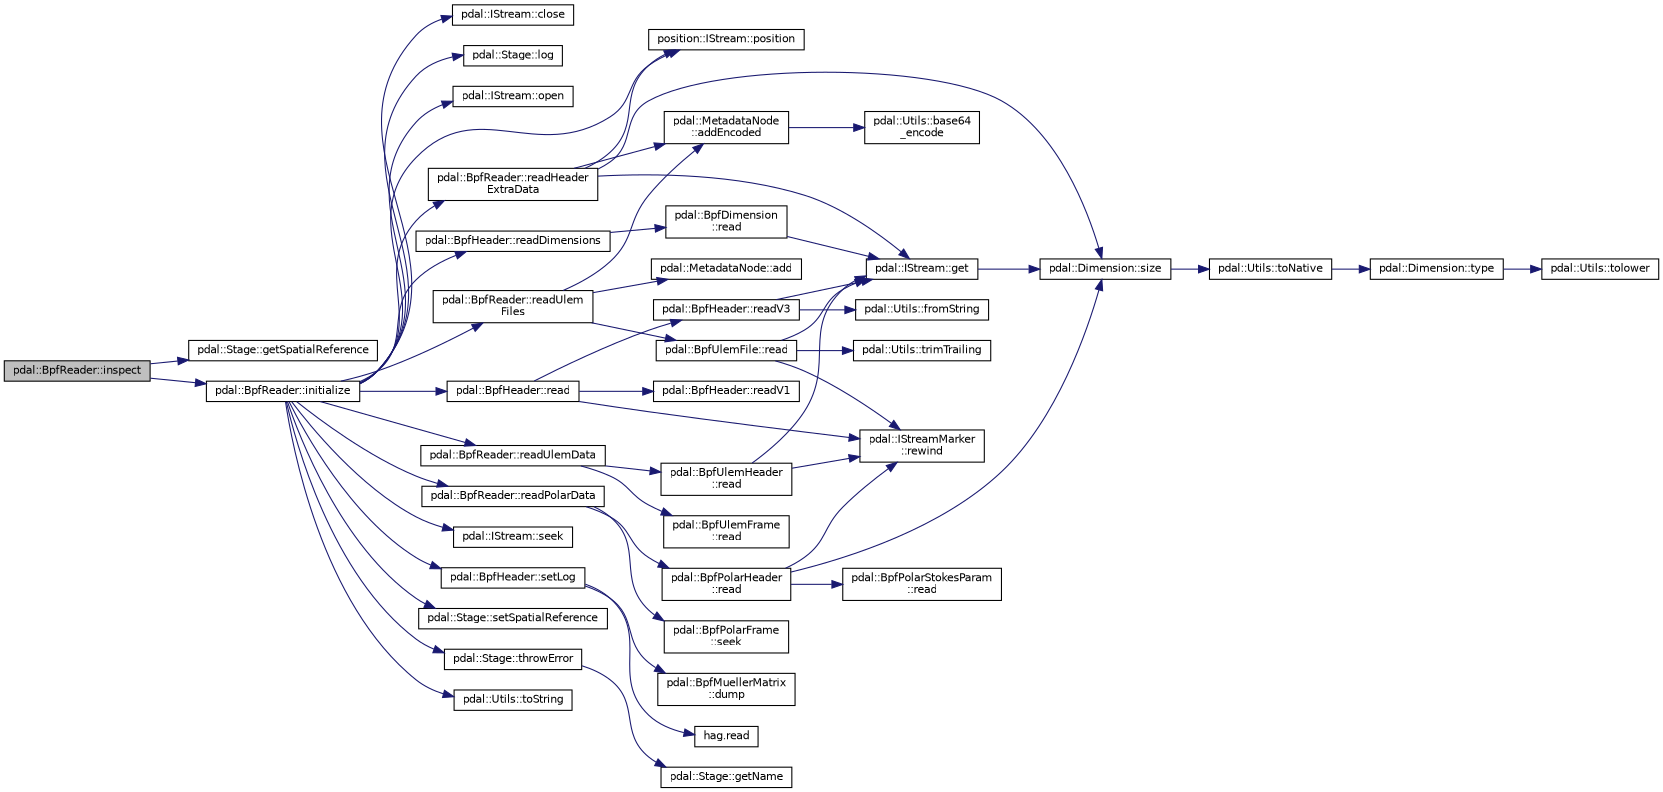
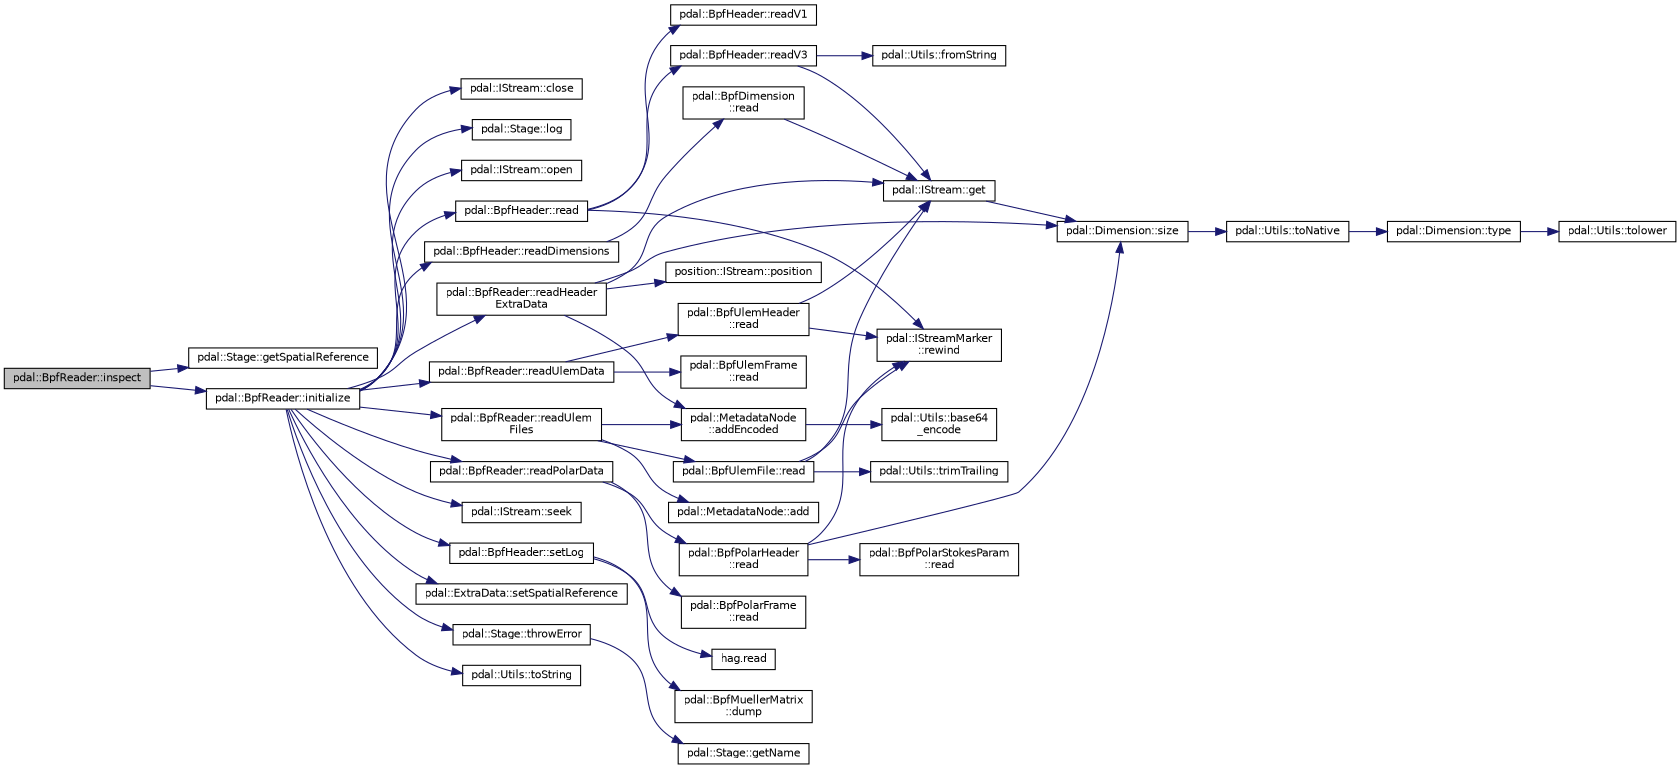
edge "pdal::BpfReader::initialize" -> "position::IStream::position": removed
node "pdal::Stage::setSpatialReference": label "pdal::Stage::setSpatialReference" -> "pdal::ExtraData::setSpatialReference"
node "pdal::BpfPolarFrame ::seek": label "pdal::BpfPolarFrame ::seek" -> "pdal::BpfPolarFrame ::read"
